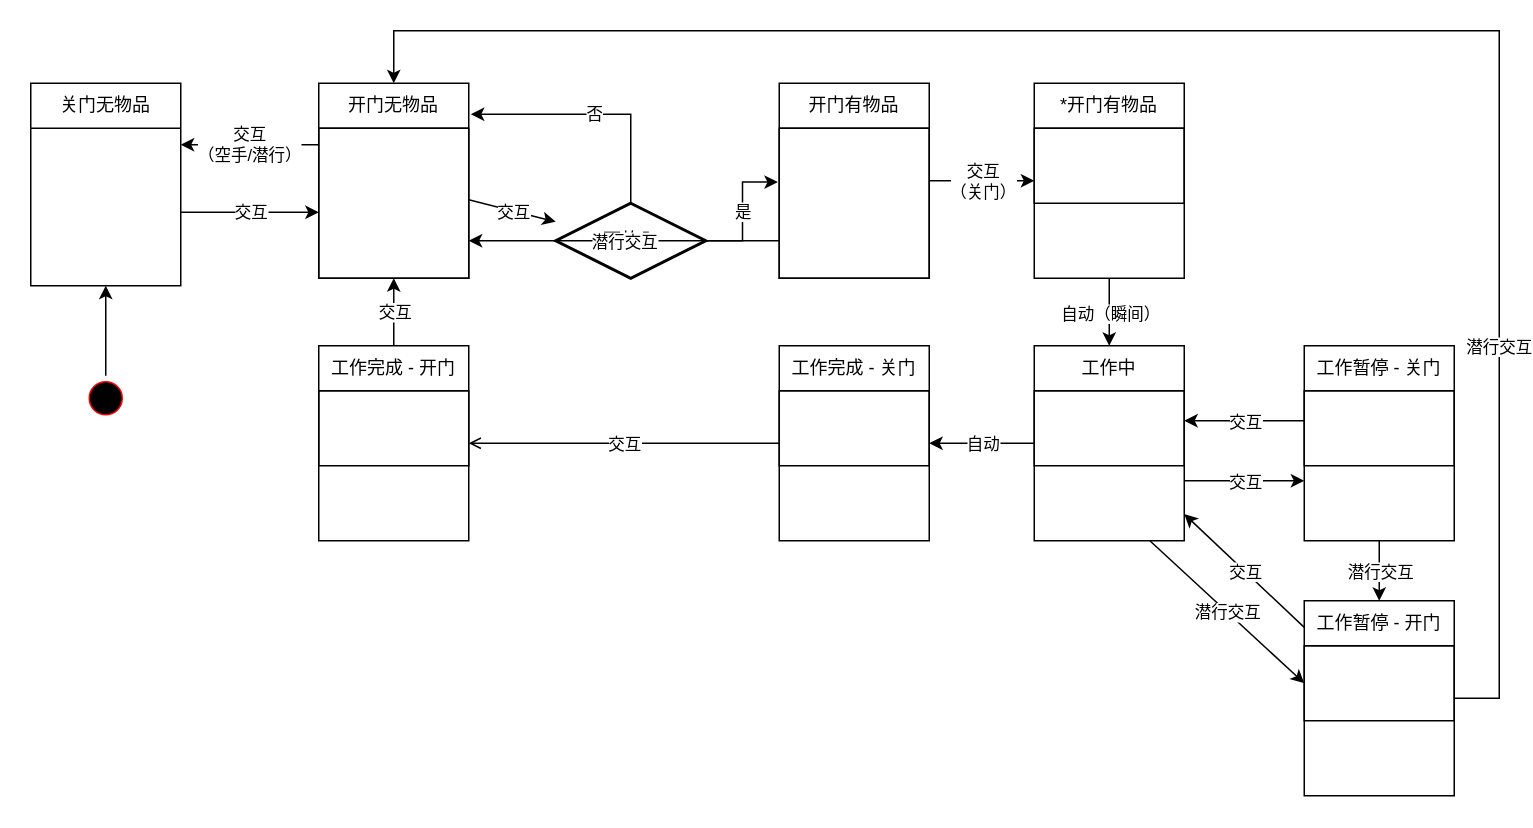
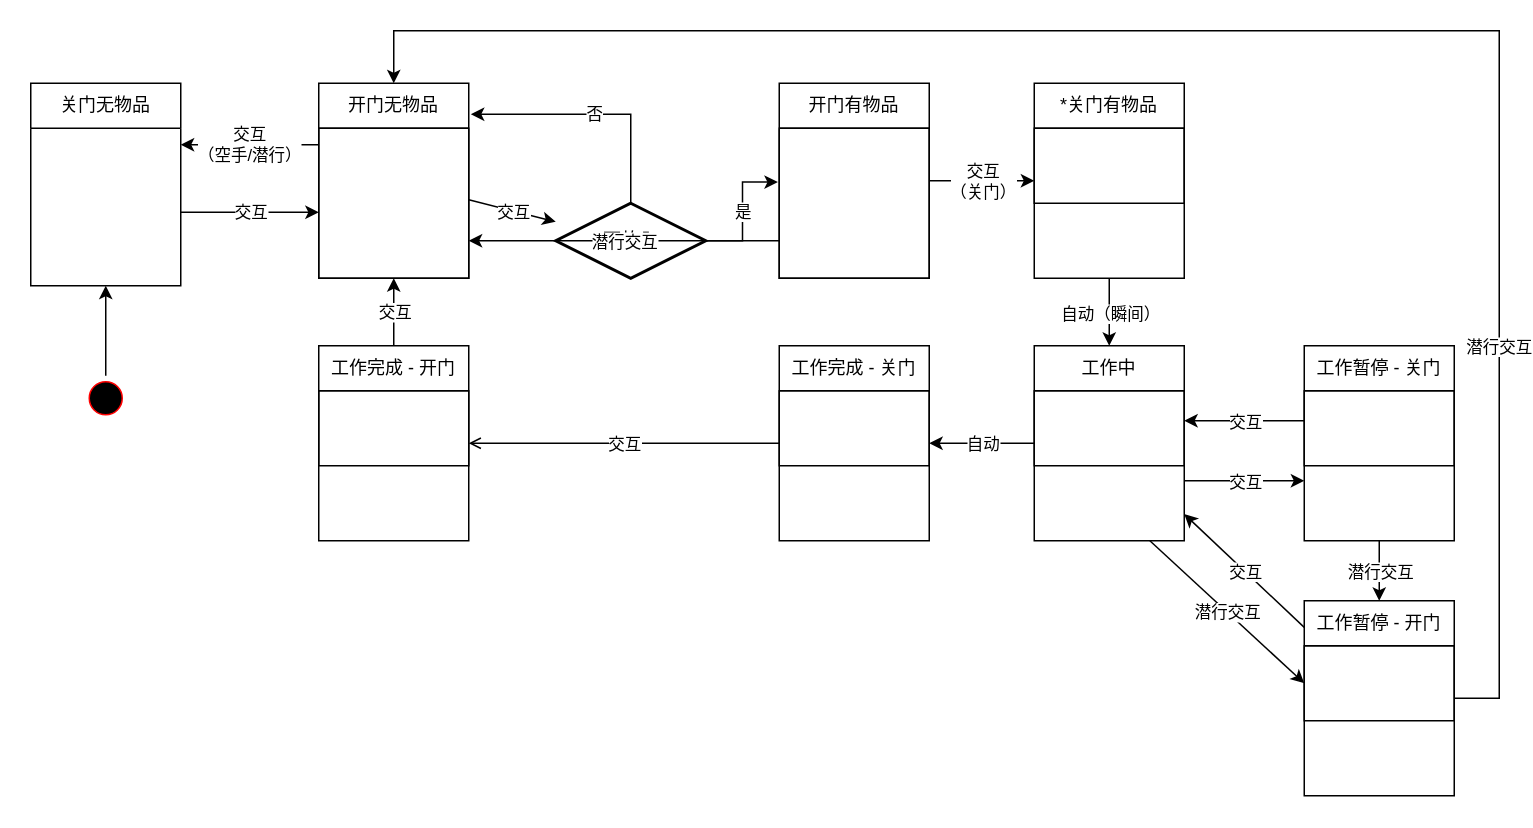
node "*开门有物品": label "*开门有物品" -> "*关门有物品"
